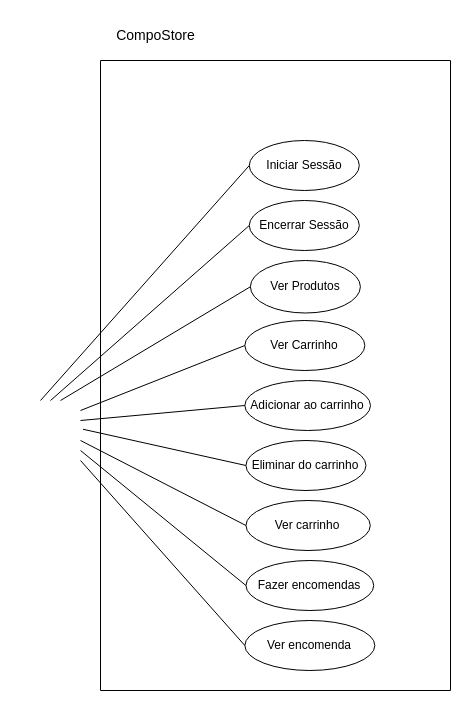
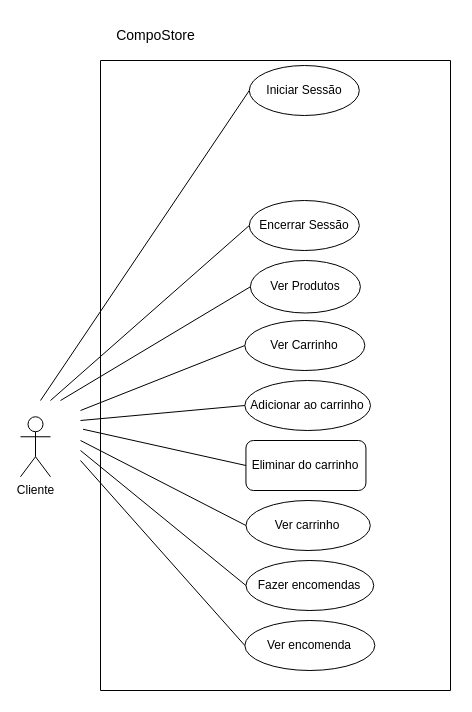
node "Iniciar Sessão": moved (304, 166) -> (304, 91)
node "Cliente": added
node "Eliminar do carrinho": shape ellipse -> rounded rectangle
